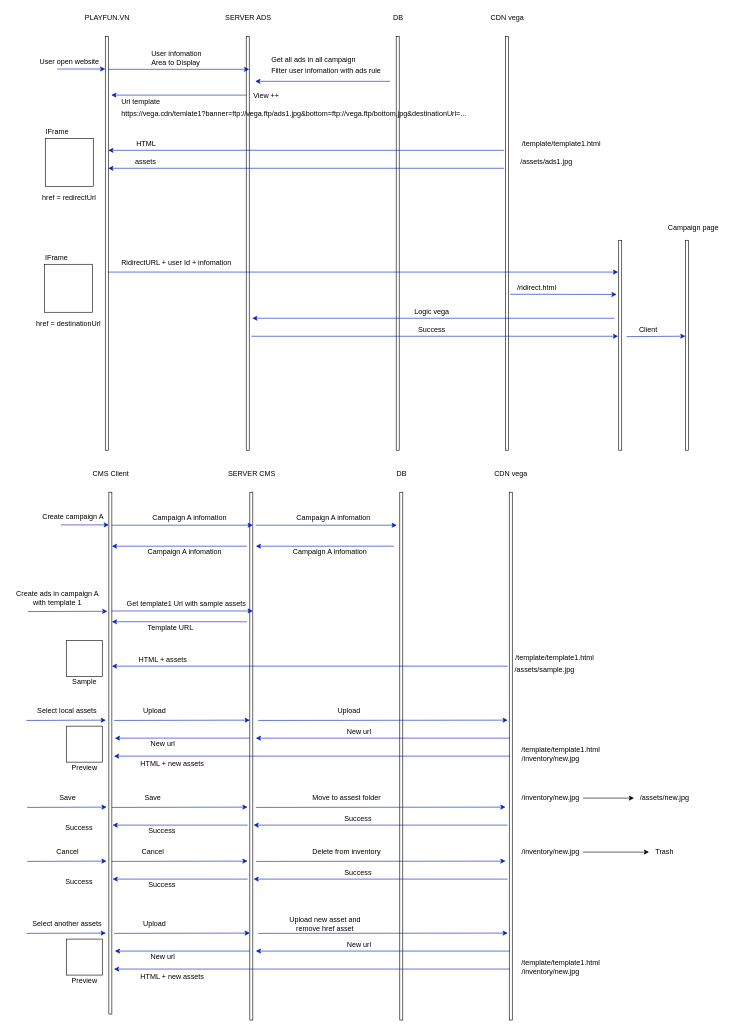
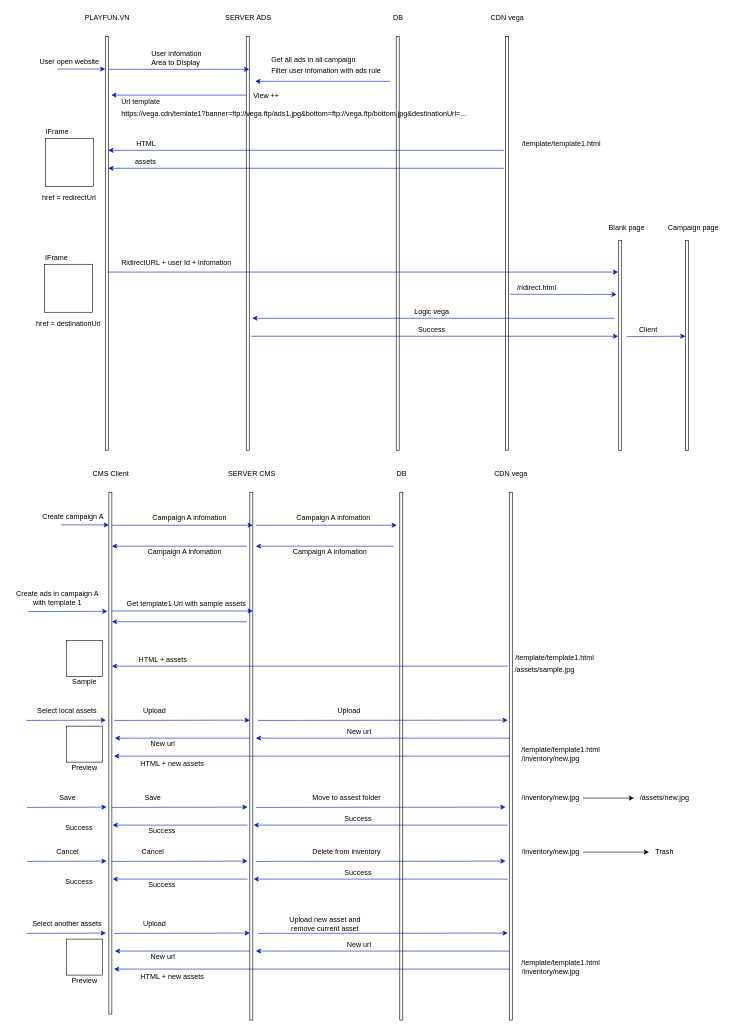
node "/assets/ads1.jpg": removed
node "Blank page": added
node "Template URL": removed
node "Upload new asset and remove href asset": label "Upload new asset and remove href asset" -> "Upload new asset and remove current asset"
